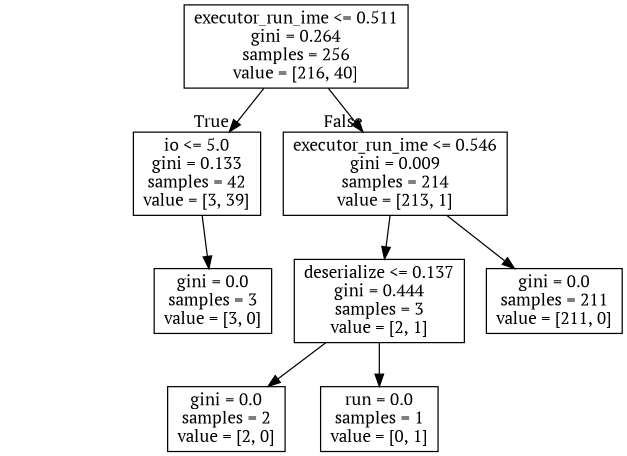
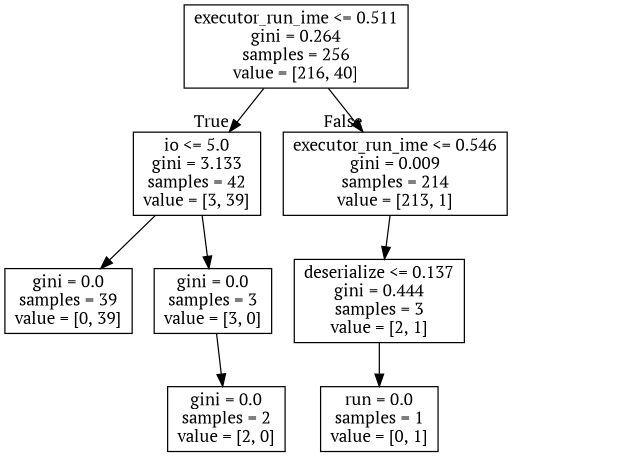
node "io <= 5.0 gini = 0.133 samples = 42 value = [3, 39]": label "io <= 5.0 gini = 0.133 samples = 42 value = [3, 39]" -> "io <= 5.0 gini = 3.133 samples = 42 value = [3, 39]"
node "gini = 0.0 samples = 39 value = [0, 39]": added
node "gini = 0.0 samples = 211 value = [211, 0]": removed
edge "deserialize <= 0.137 gini = 0.444 samples = 3 value = [2, 1]" -> "gini = 0.0 samples = 2 value = [2, 0]": now "gini = 0.0 samples = 3 value = [3, 0]" -> "gini = 0.0 samples = 2 value = [2, 0]"
